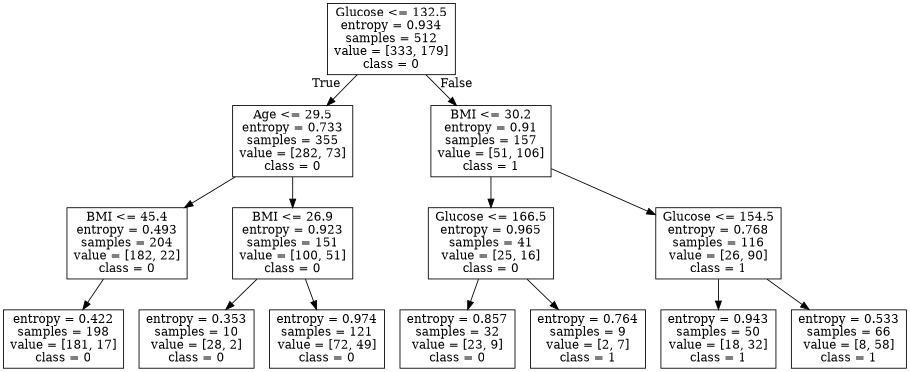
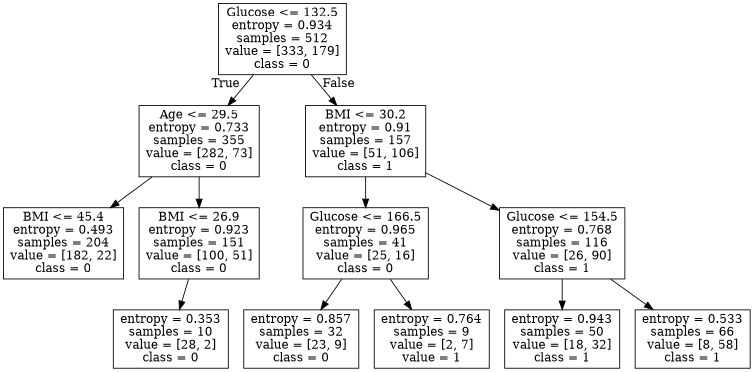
node "entropy = 0.422 samples = 198 value = [181, 17] class = 0": removed
node "entropy = 0.974 samples = 121 value = [72, 49] class = 0": removed
node "entropy = 0.764 samples = 9 value = [2, 7] class = 1": label "entropy = 0.764 samples = 9 value = [2, 7] class = 1" -> "entropy = 0.764 samples = 9 value = [2, 7] value = 1"
